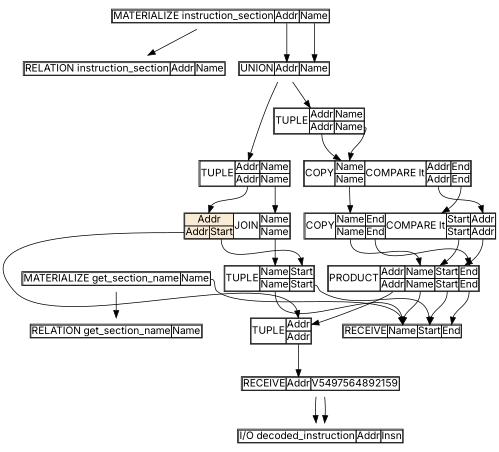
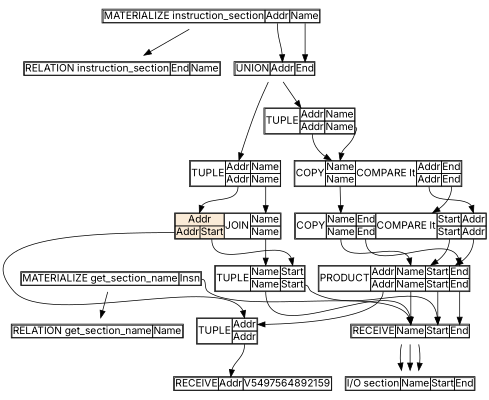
node "RELATION instruction_section": text "Addr" -> "End"
node "UNION": text "Name" -> "End"
node "MATERIALIZE get_section_name": text "Name" -> "Insn"
node "I/O section": added
node "I/O decoded_instruction": removed
